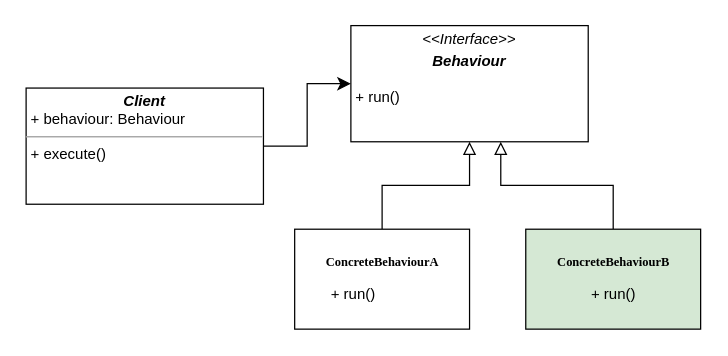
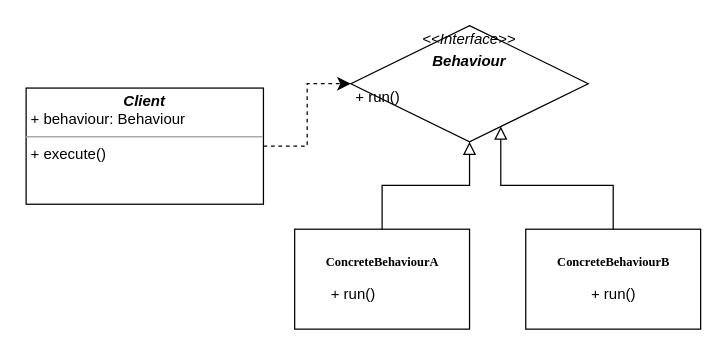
node "<<Interface>> Behaviour + run()": shape rectangle -> diamond
edge "Client + behaviour: Behaviour + execute()" -> "<<Interface>> Behaviour + run()": style solid -> dashed
node "ConcreteBehaviourB + run()": fillcolor #d5e8d4 -> #ffffff
